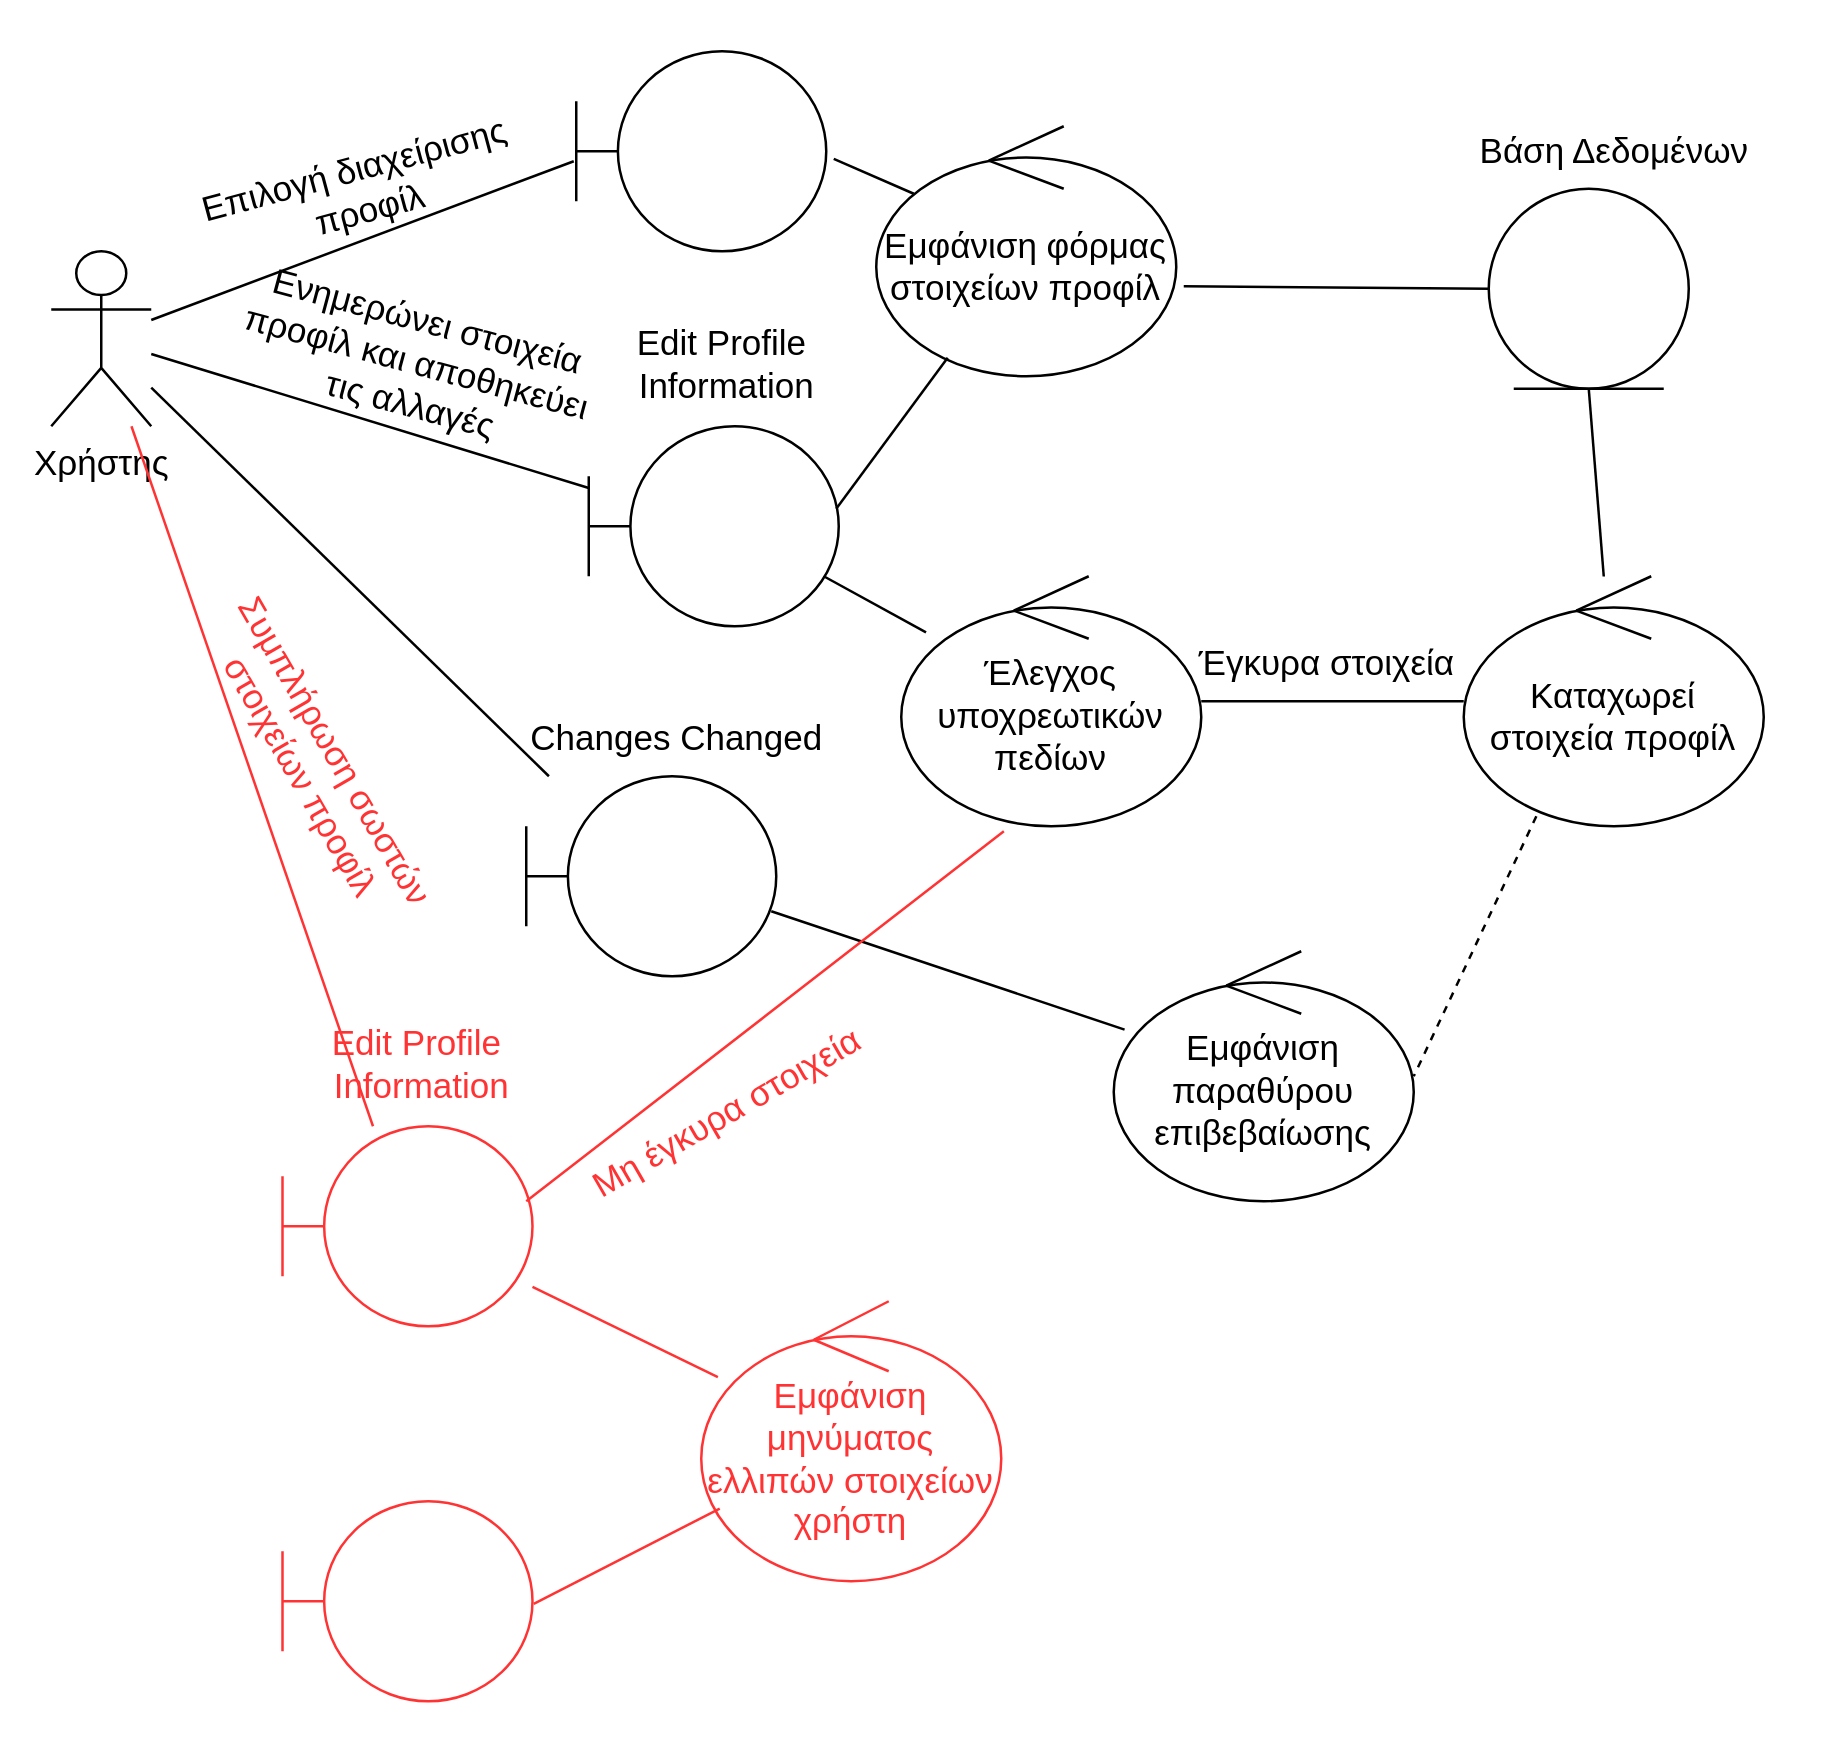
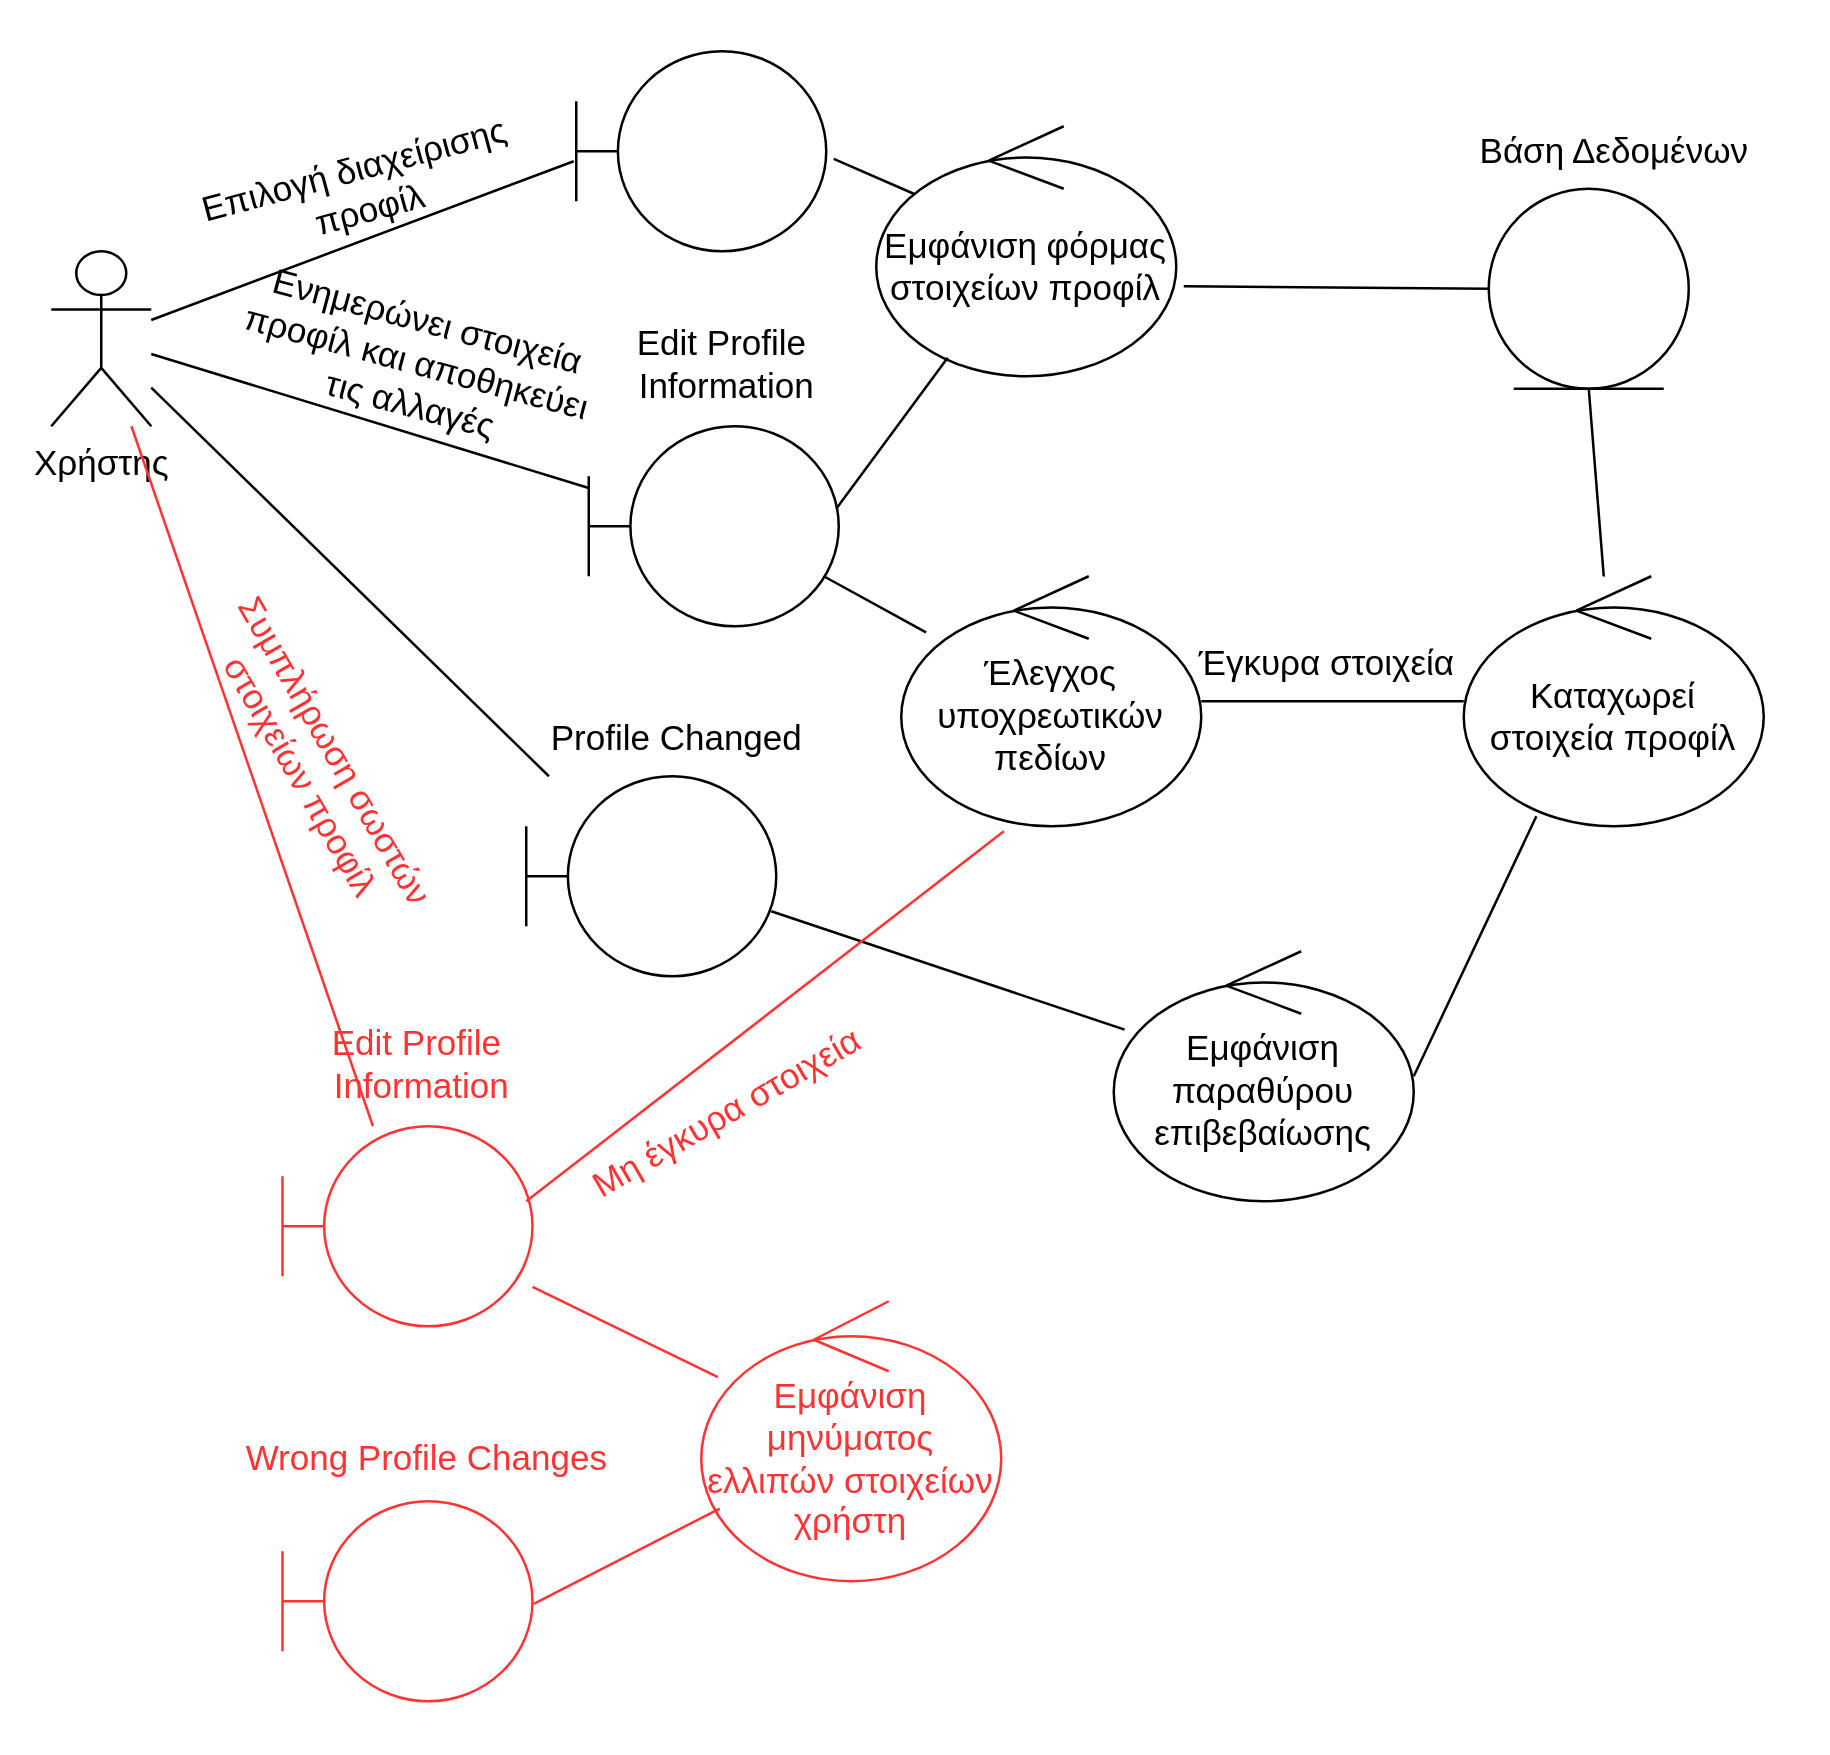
node "Changes Changed": label "Changes Changed" -> "Profile Changed"
edge "Καταχωρεί στοιχεία προφίλ" -- "Εμφάνιση παραθύρου επιβεβαίωσης": style dashed -> solid
node "Wrong Profile Changes": added
